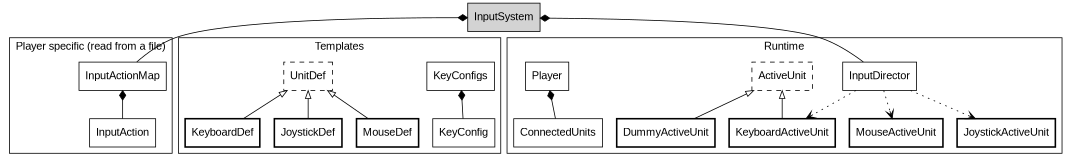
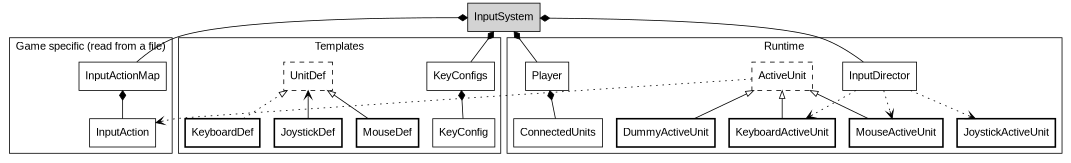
cluster "Player specific (read from a file)": label "Player specific (read from a file)" -> "Game specific (read from a file)"
edge "InputSystem" -- "KeyConfigs": added
edge "InputSystem" -- "Player": added
edge "ActiveUnit" -> "InputAction": added
edge "MouseActiveUnit" -> "ActiveUnit": added
edge "KeyboardDef" -> "UnitDef": style solid -> dotted
edge "JoystickDef" -> "UnitDef": arrowhead onormal -> vee
